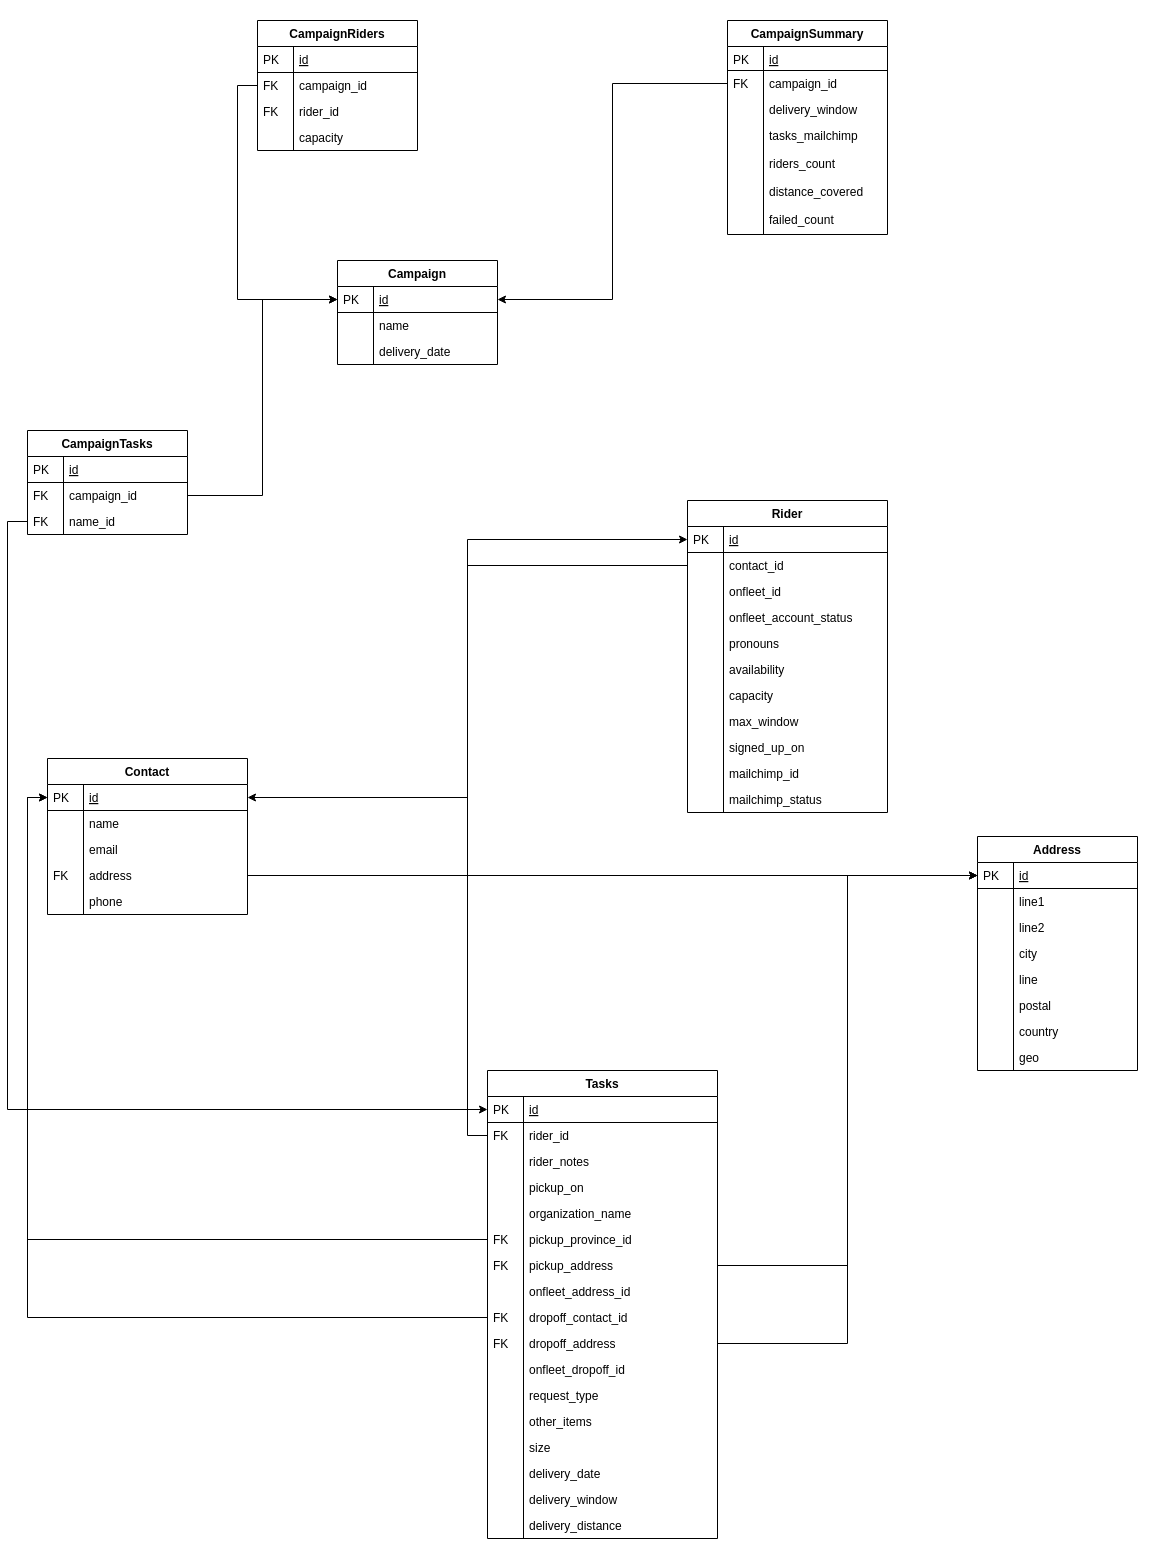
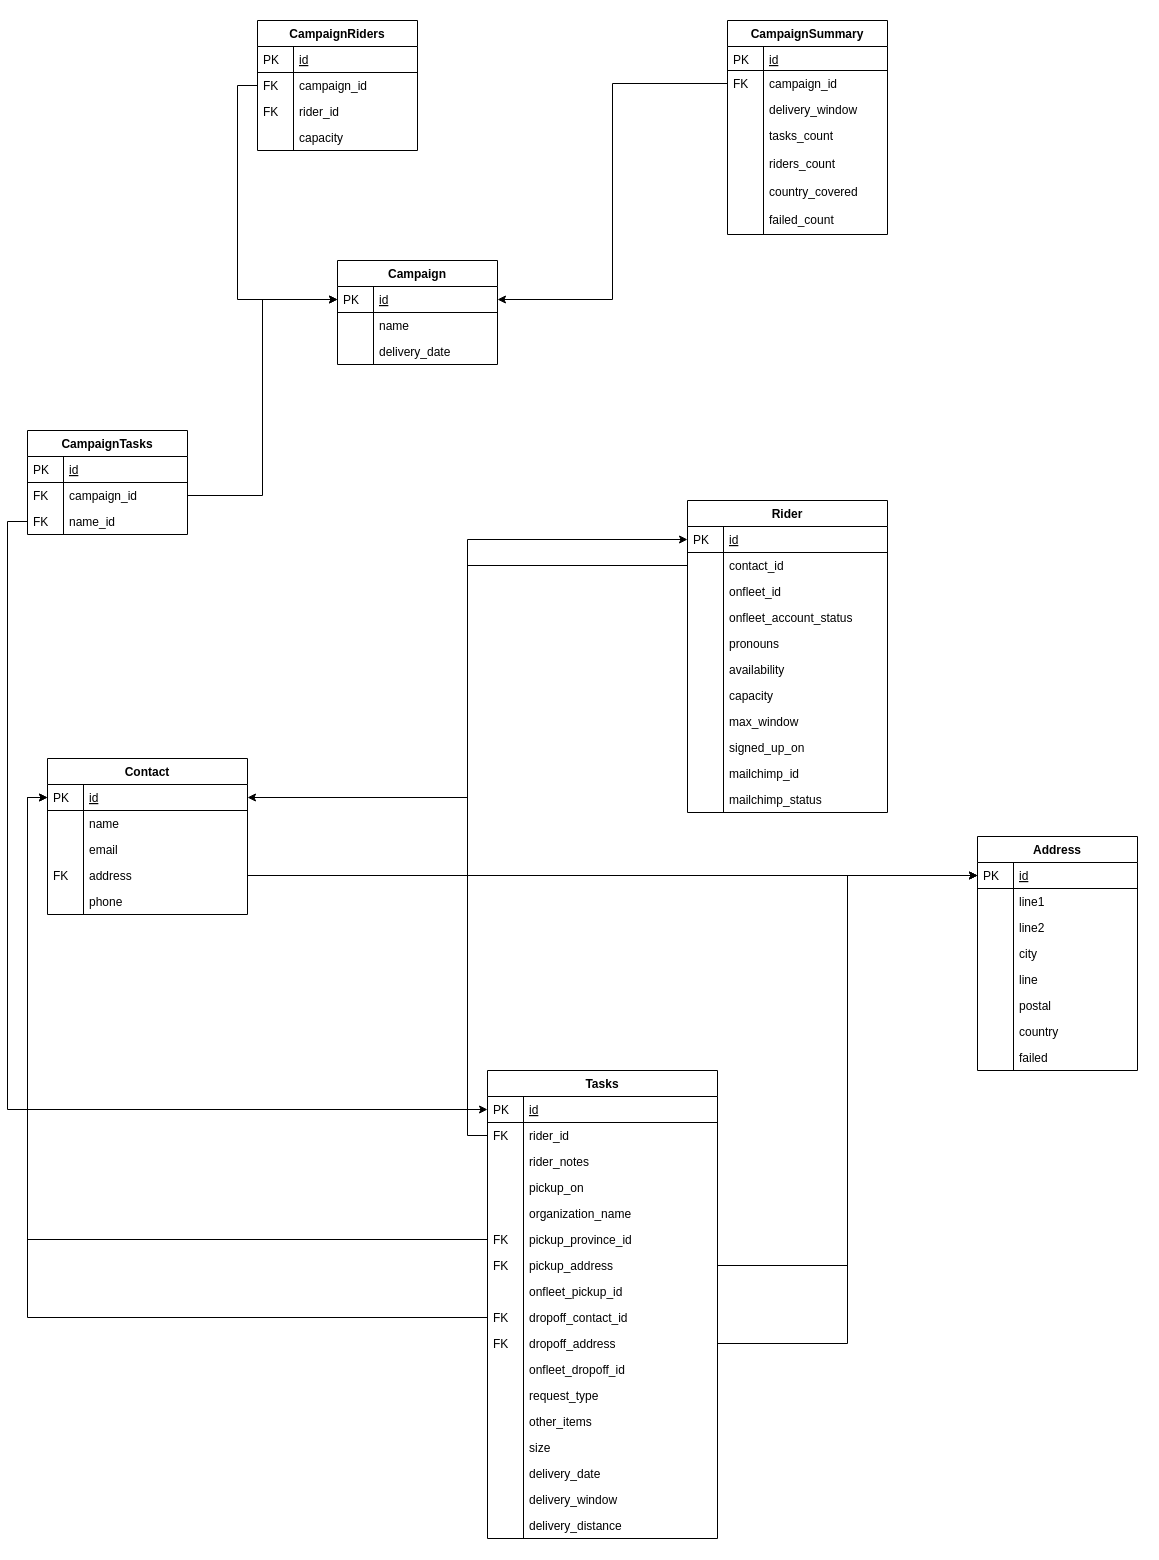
node "tasks_mailchimp": label "tasks_mailchimp" -> "tasks_count"
node "distance_covered": label "distance_covered" -> "country_covered"
node "geo": label "geo" -> "failed"
node "onfleet_address_id": label "onfleet_address_id" -> "onfleet_pickup_id"
